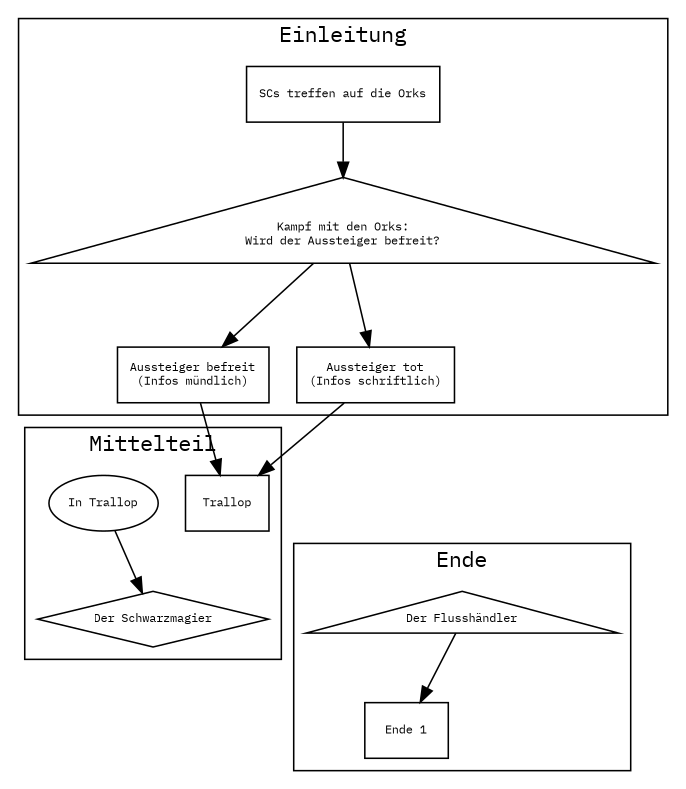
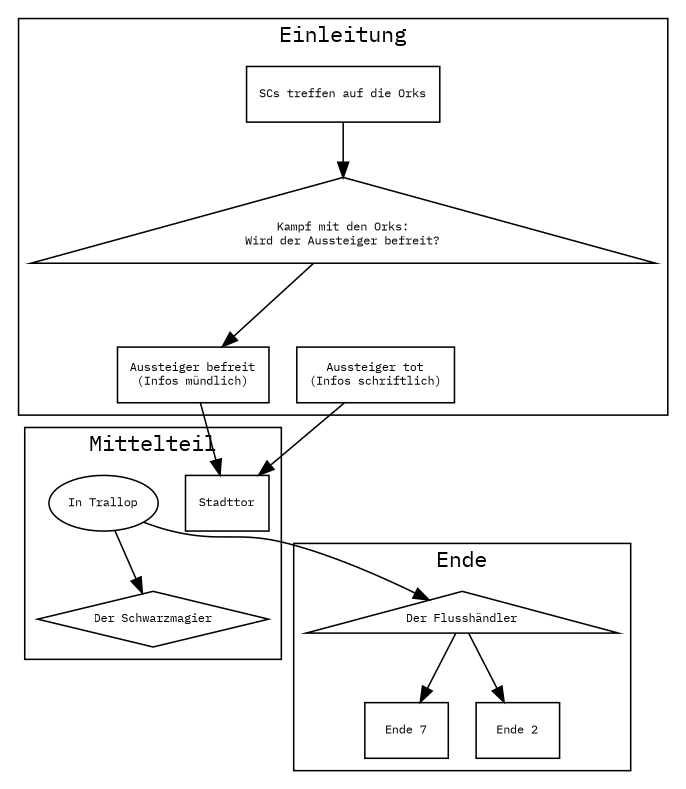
edge "Kampf mit den Orks: Wird der Aussteiger befreit?" -> "Aussteiger tot (Infos schriftlich)": removed
node "Trallop": label "Trallop" -> "Stadttor"
edge "In Trallop" -> "Der Flusshändler": added
node "Ende 1": label "Ende 1" -> "Ende 7"
node "Ende 2": added
